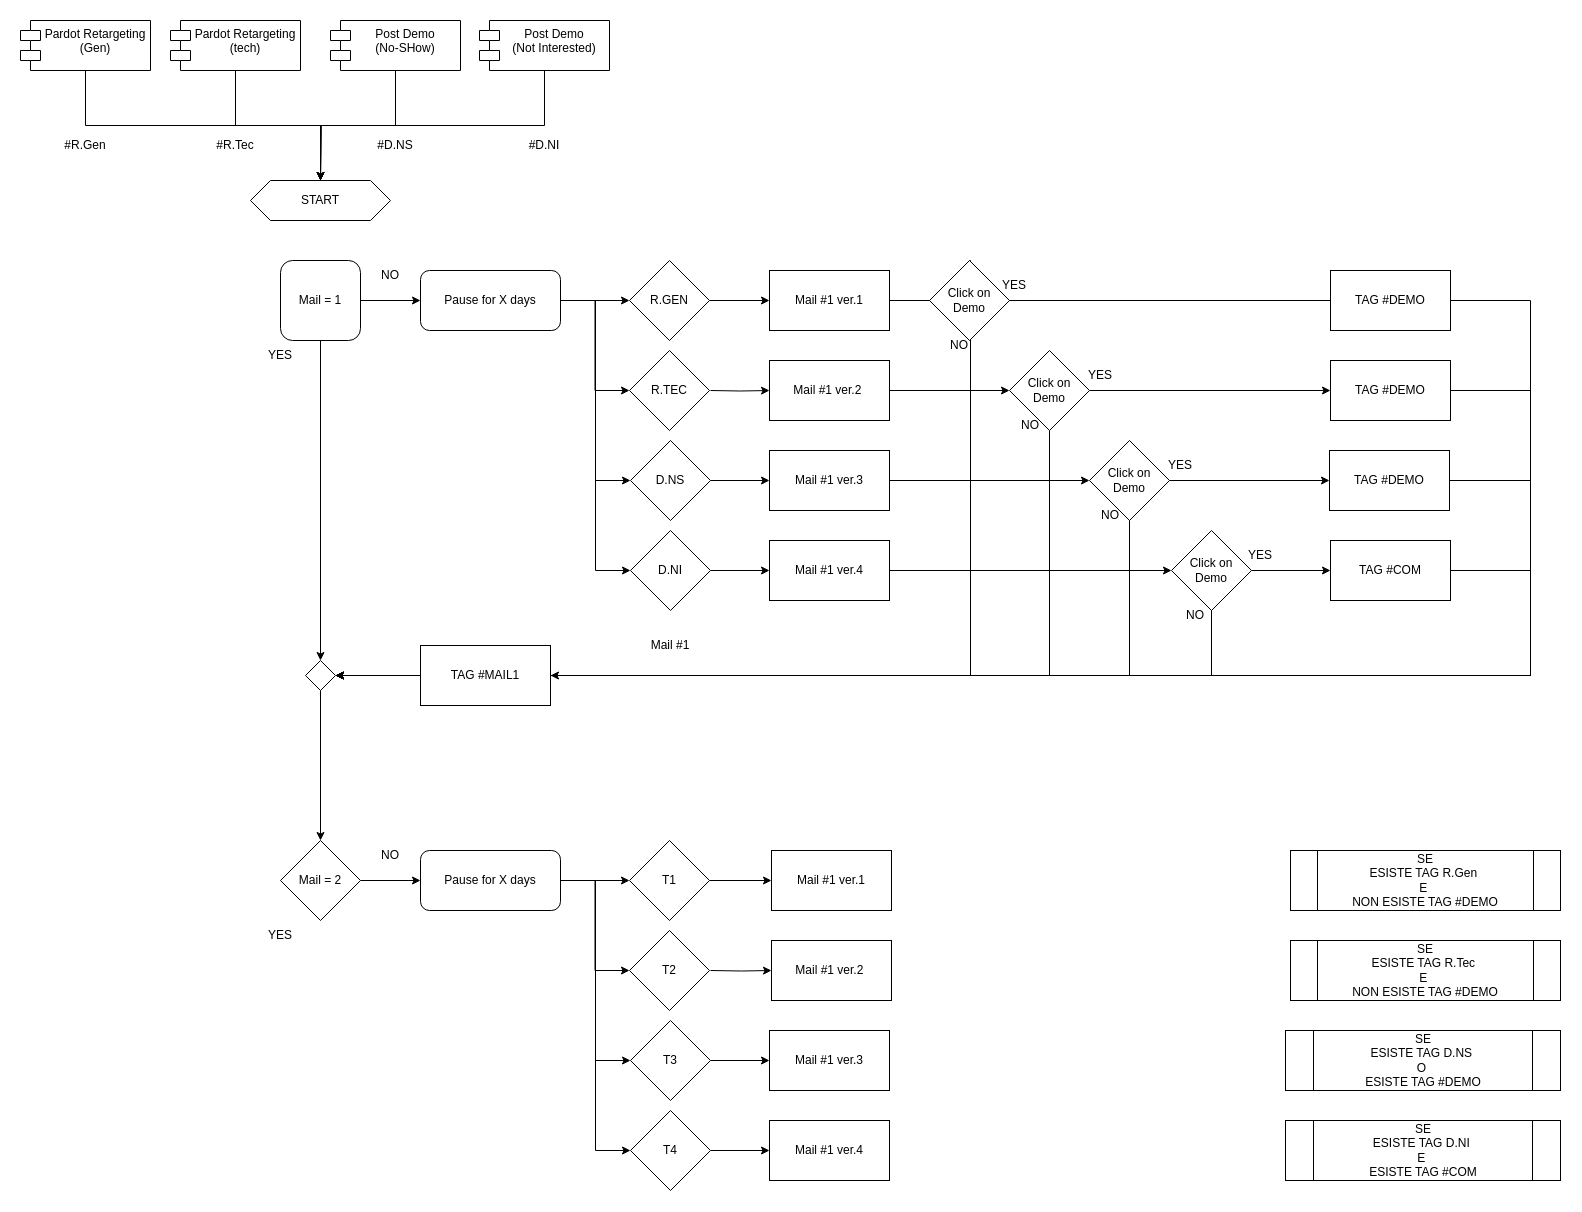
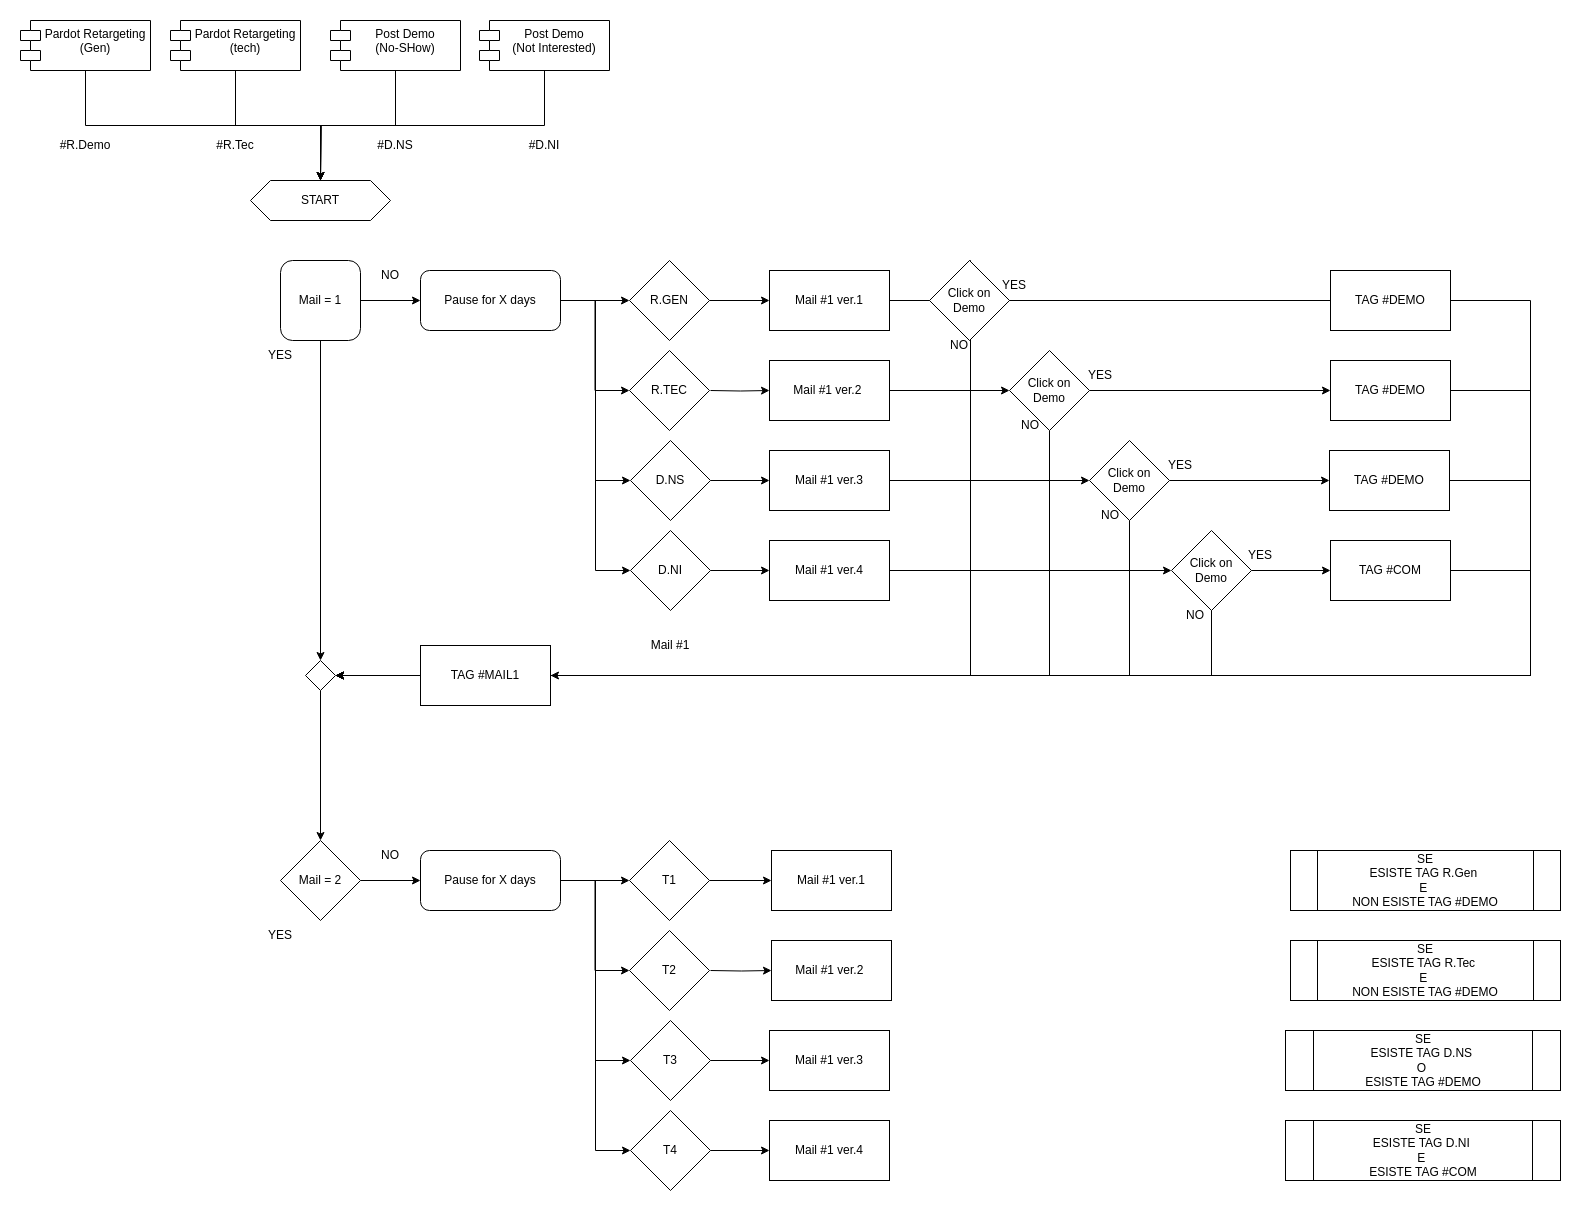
node "#R.Gen": label "#R.Gen" -> "#R.Demo"
